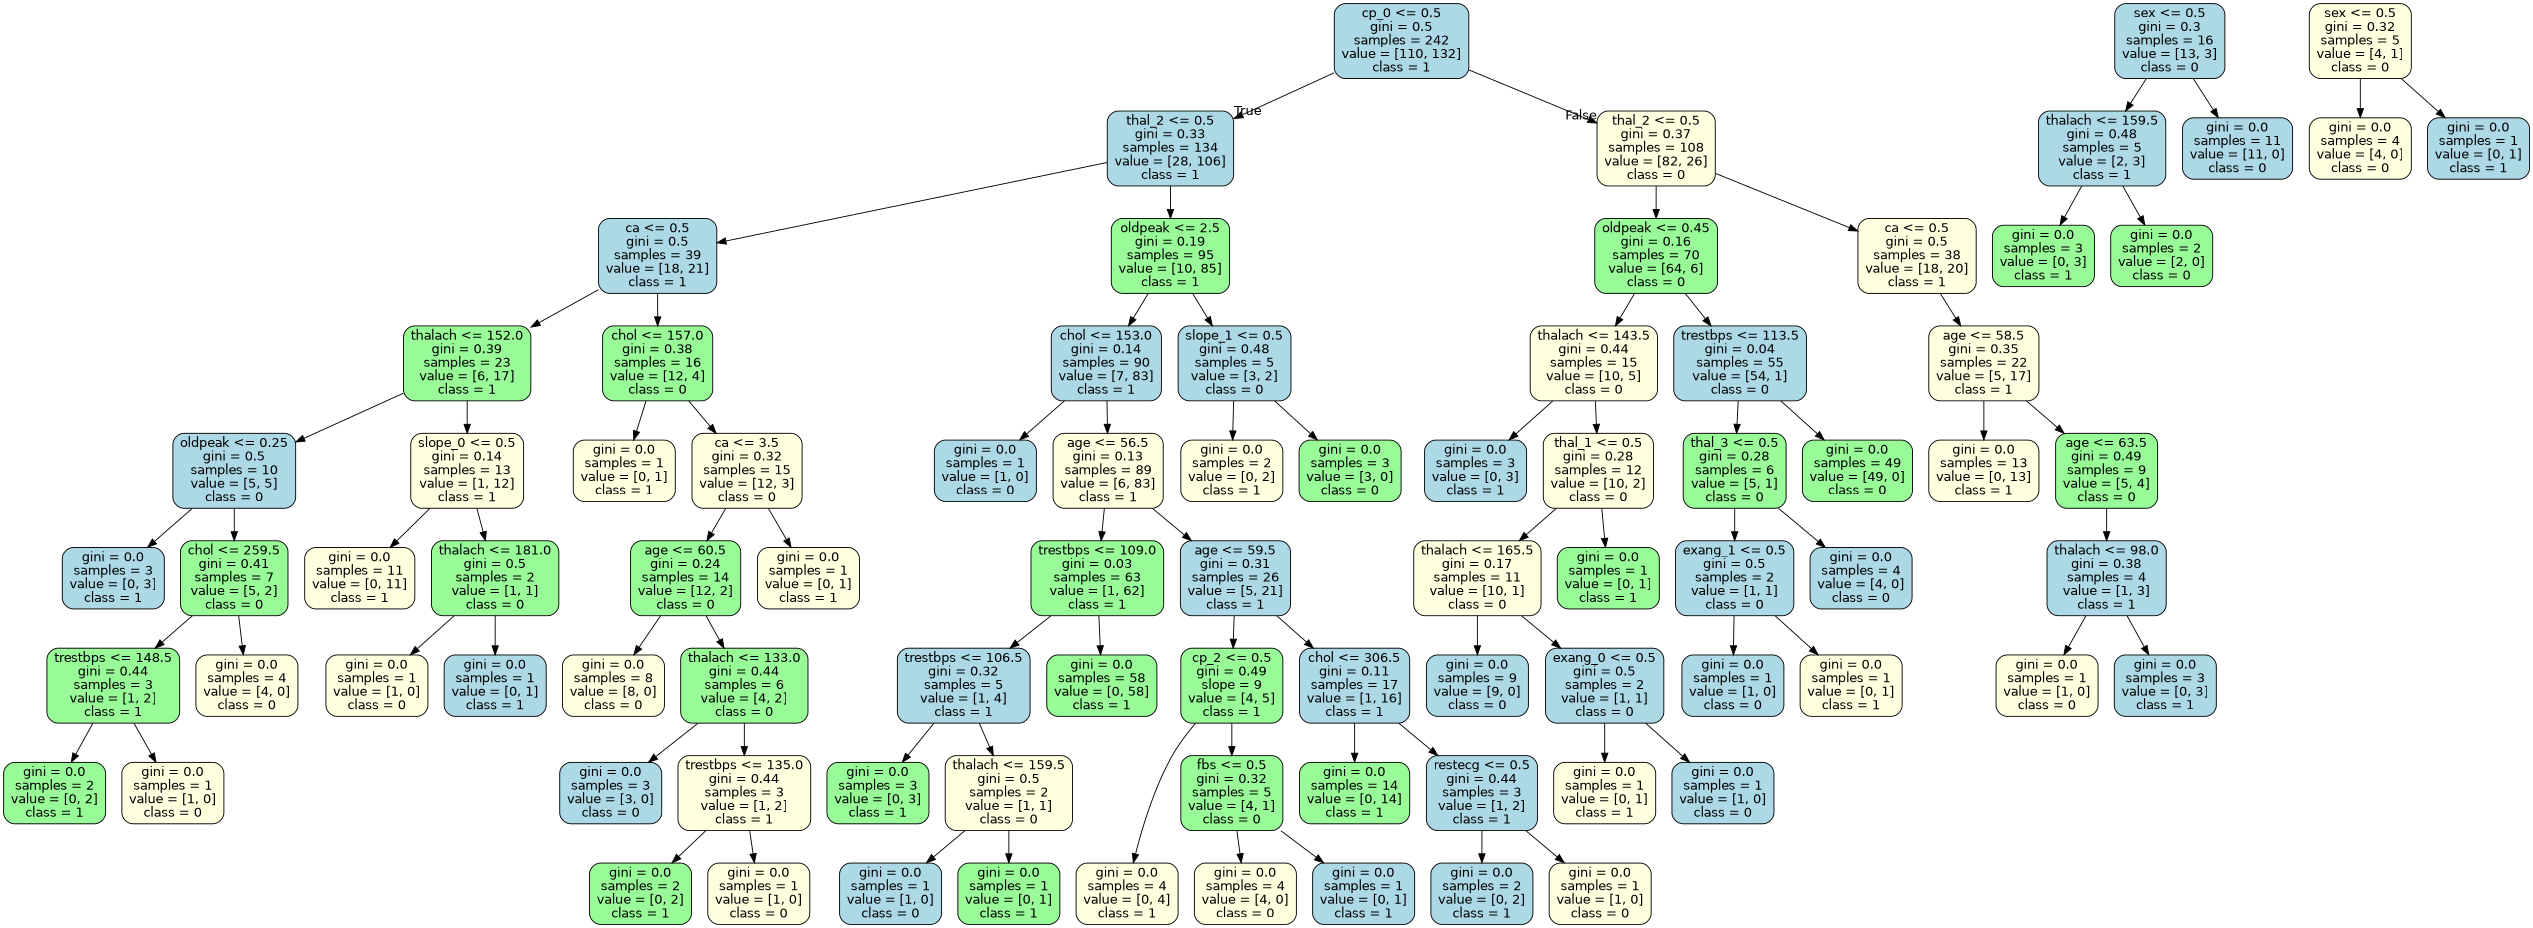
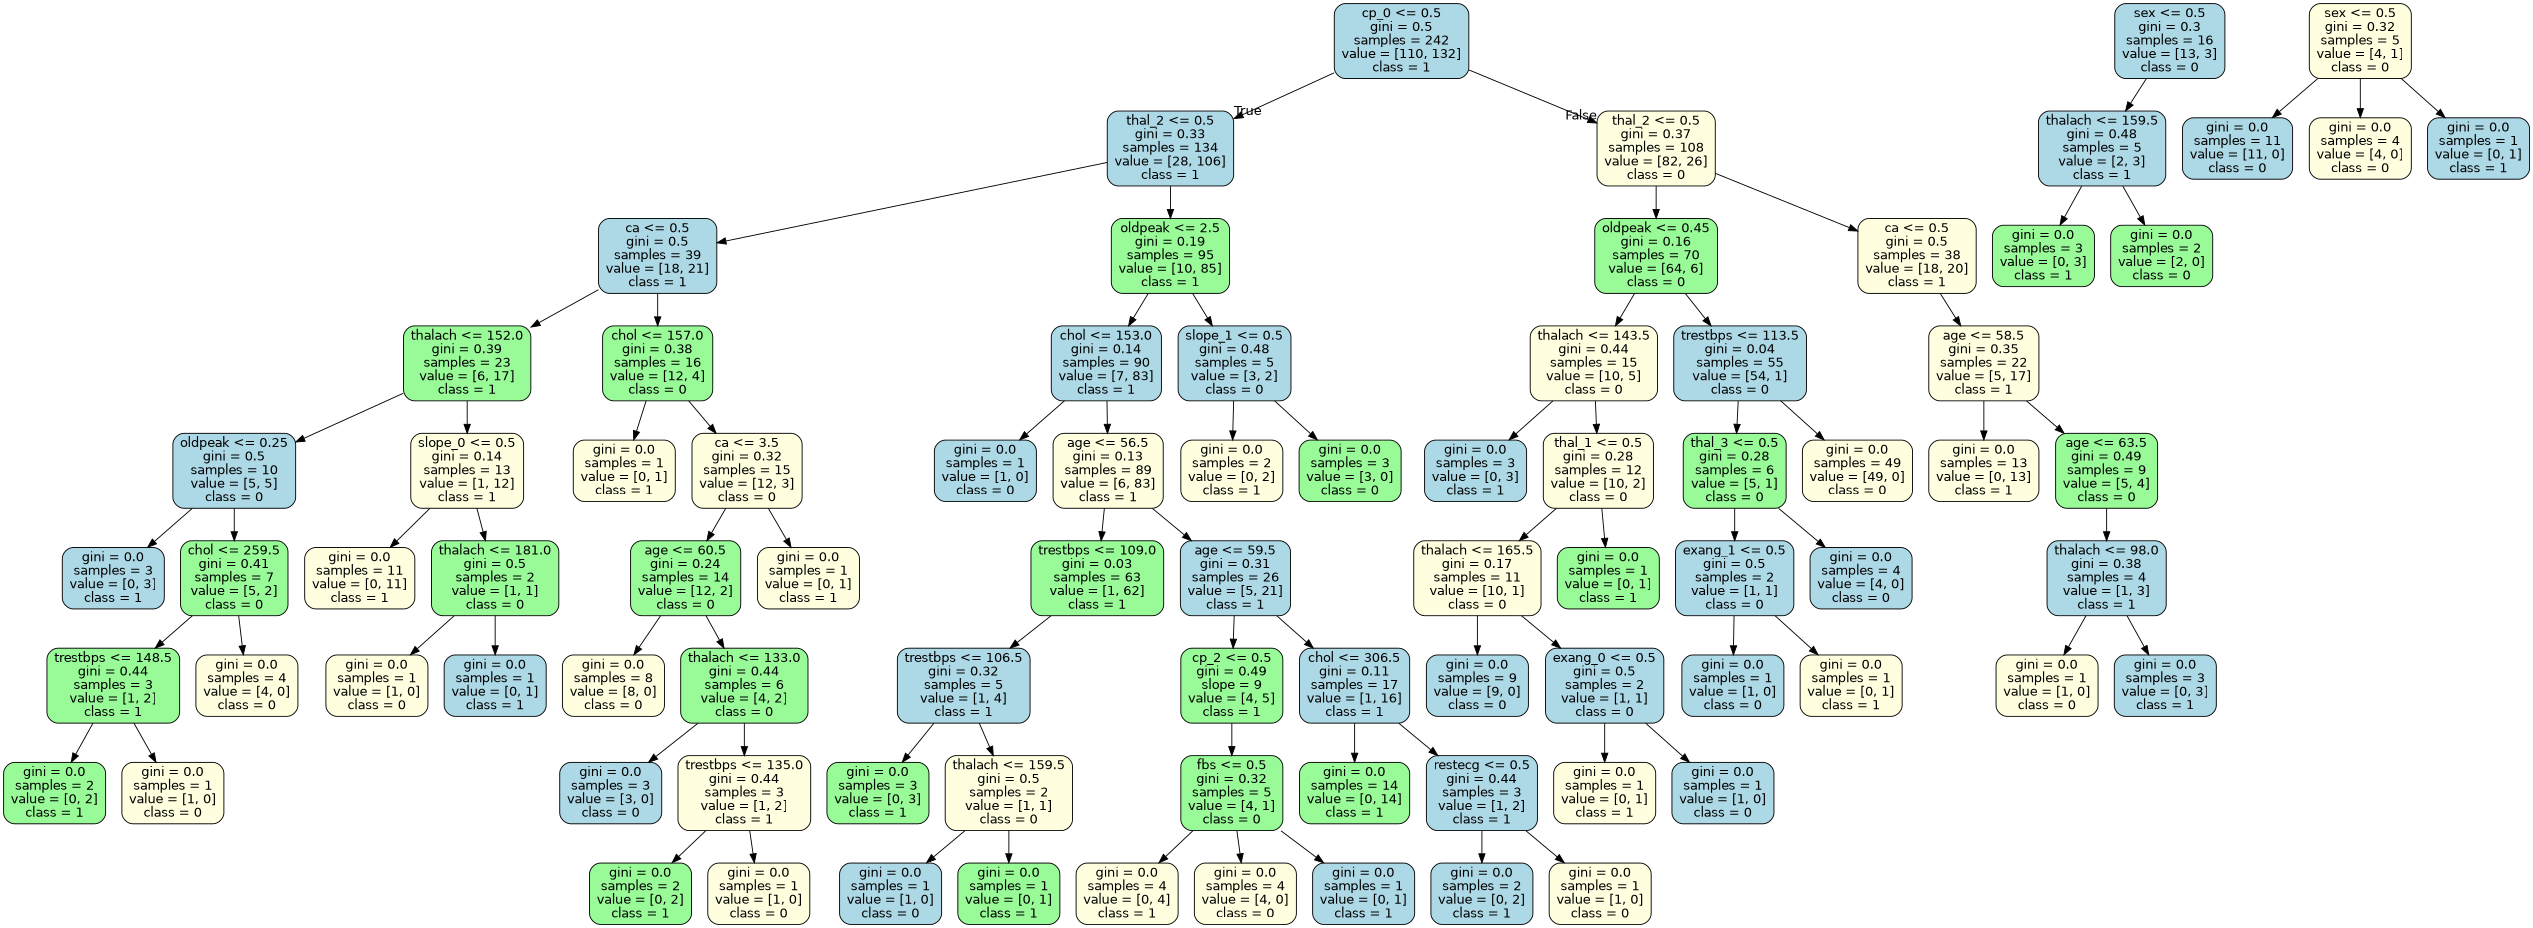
edge "sex <= 0.5 gini = 0.3 samples = 16 value = [13, 3] class = 0" -> "gini = 0.0 samples = 11 value = [11, 0] class = 0": now "sex <= 0.5 gini = 0.32 samples = 5 value = [4, 1] class = 0" -> "gini = 0.0 samples = 11 value = [11, 0] class = 0"
node "gini = 0.0 samples = 49 value = [49, 0] class = 0": fillcolor palegreen -> lightyellow
node "gini = 0.0 samples = 58 value = [0, 58] class = 1": removed
edge "cp_2 <= 0.5 gini = 0.49 slope = 9 value = [4, 5] class = 1" -> "gini = 0.0 samples = 4 value = [0, 4] class = 1": now "fbs <= 0.5 gini = 0.32 samples = 5 value = [4, 1] class = 0" -> "gini = 0.0 samples = 4 value = [0, 4] class = 1"
